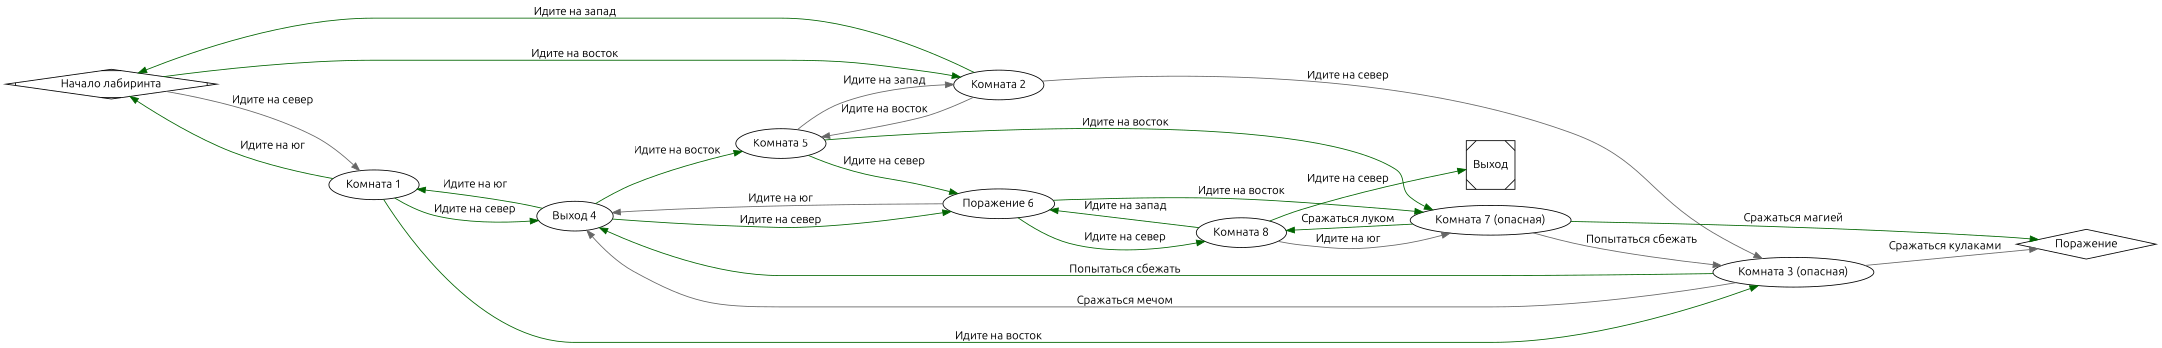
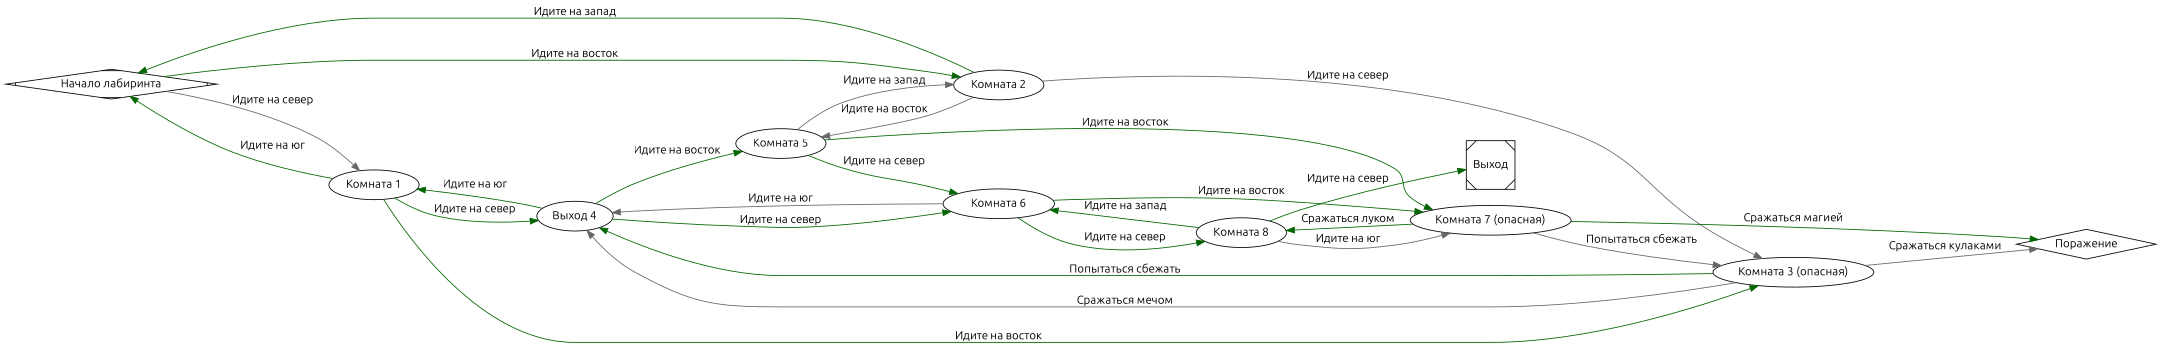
node "Поражение 6": label "Поражение 6" -> "Комната 6"
